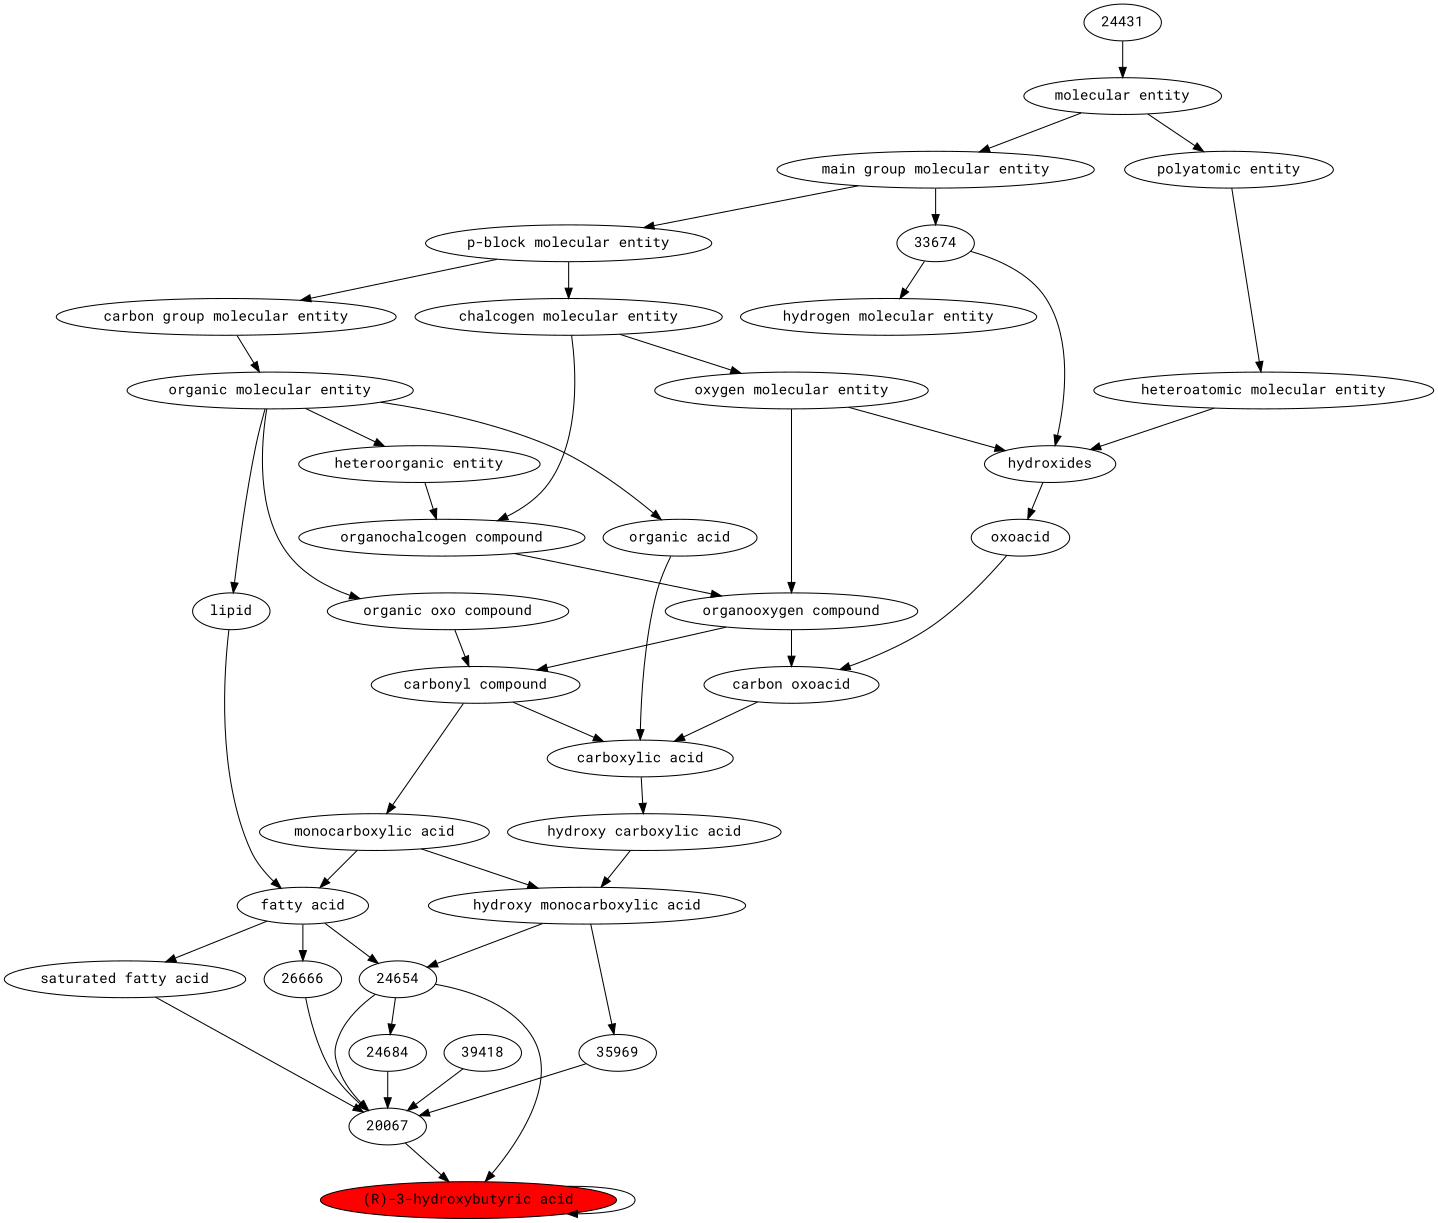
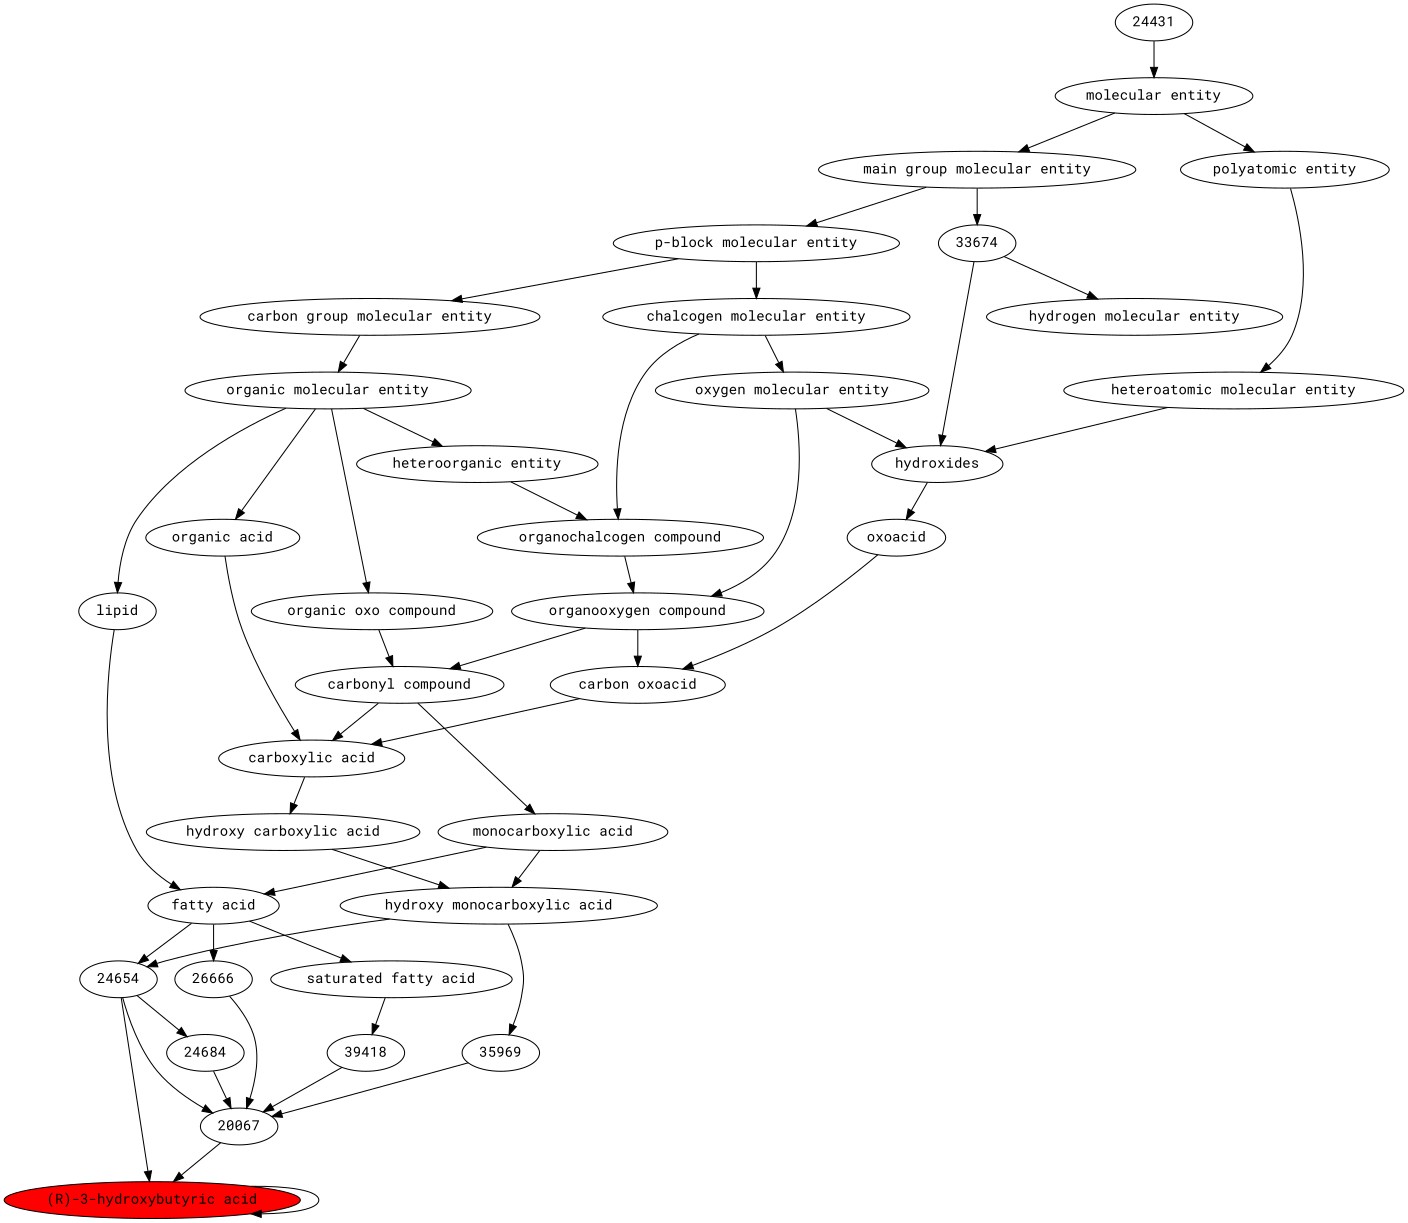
edge "saturated fatty acid" -> "20067": now "saturated fatty acid" -> "39418"
